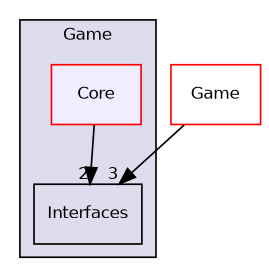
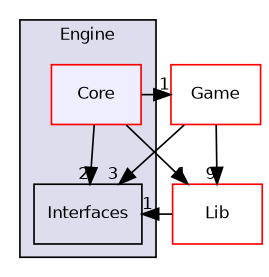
cluster "Game": label "Game" -> "Engine"
edge "Core" -> "Game": added
node "Lib": added
